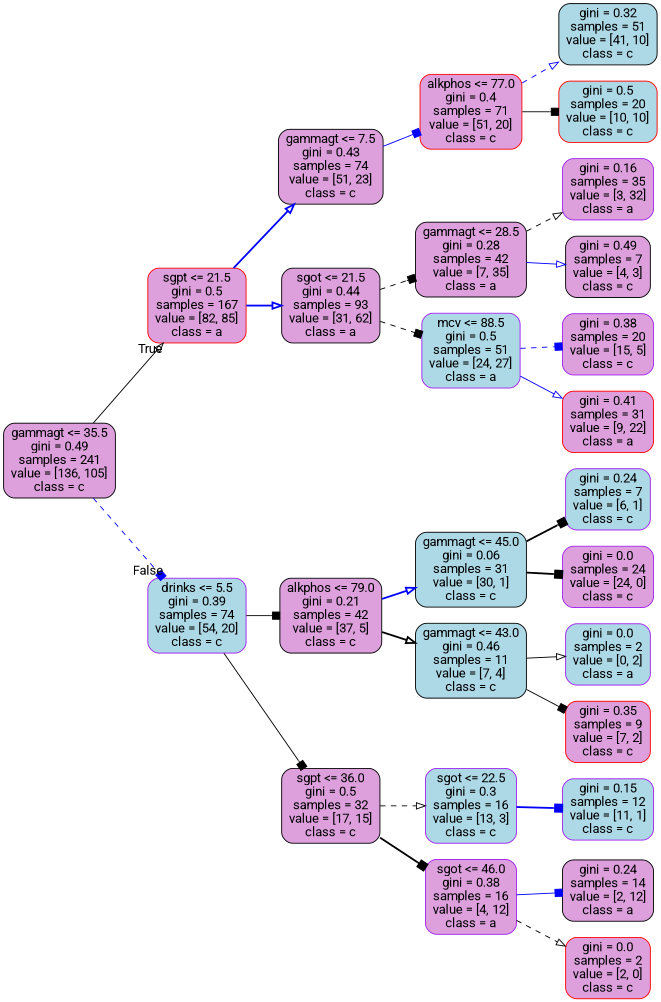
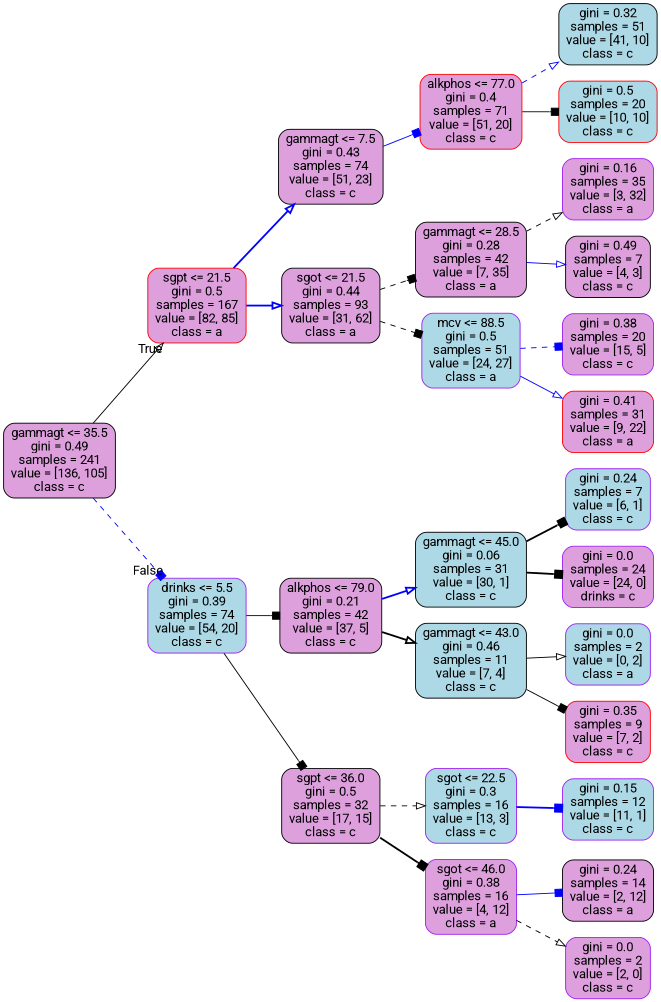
node "gini = 0.0 samples = 24 value = [24, 0] class = c": label "gini = 0.0 samples = 24 value = [24, 0] class = c" -> "gini = 0.0 samples = 24 value = [24, 0] drinks = c"
node "gini = 0.0 samples = 2 value = [2, 0] class = c": color red -> purple
